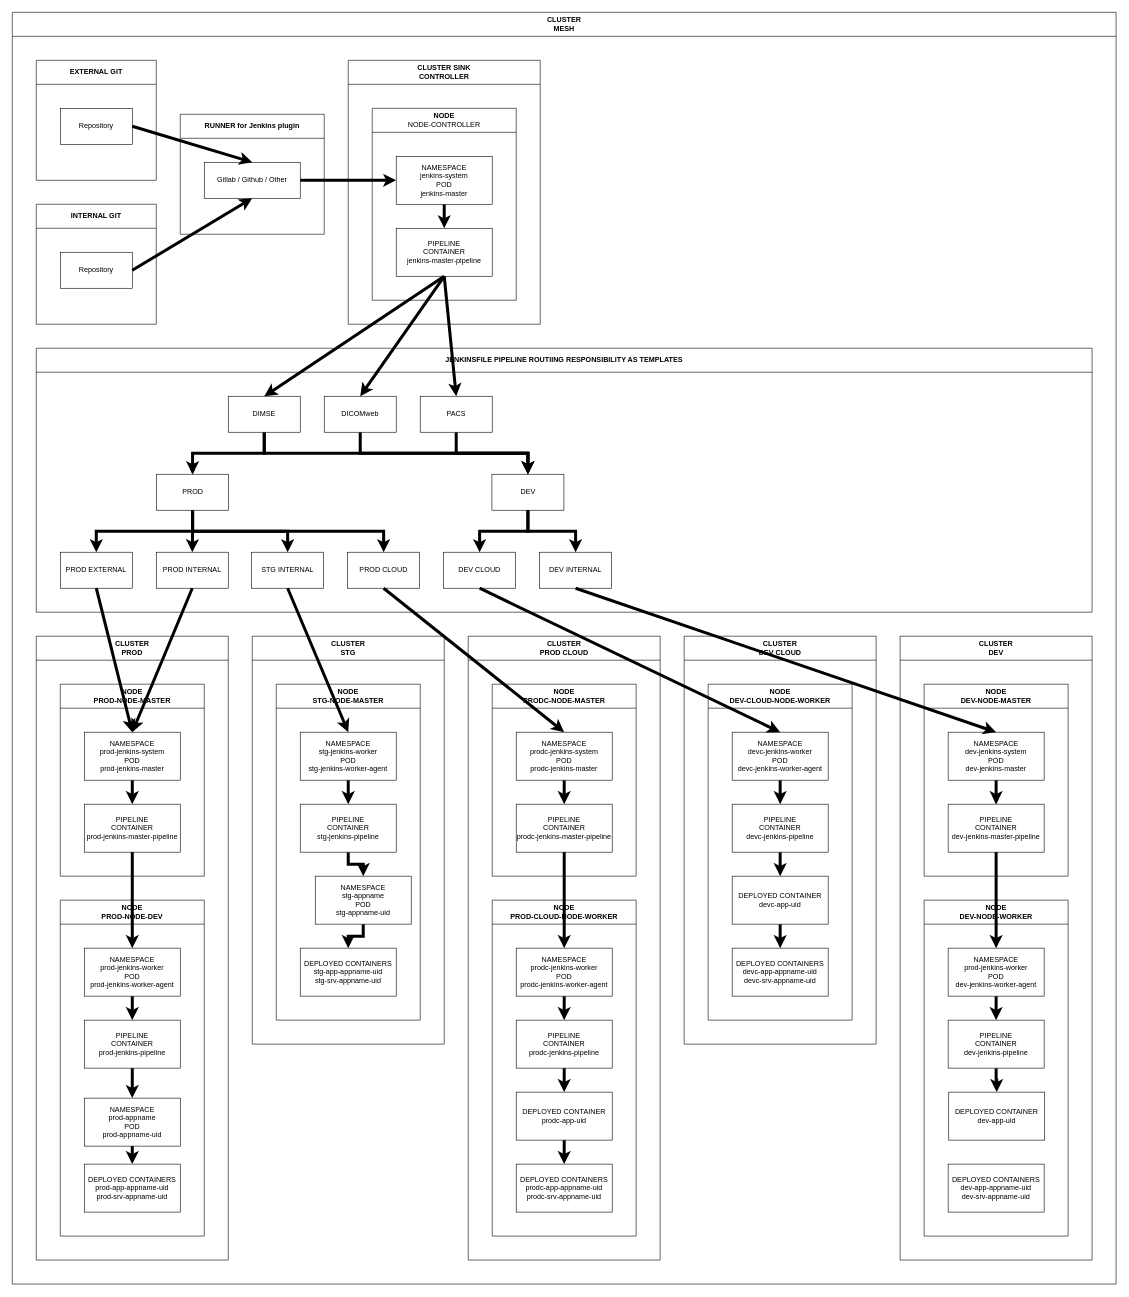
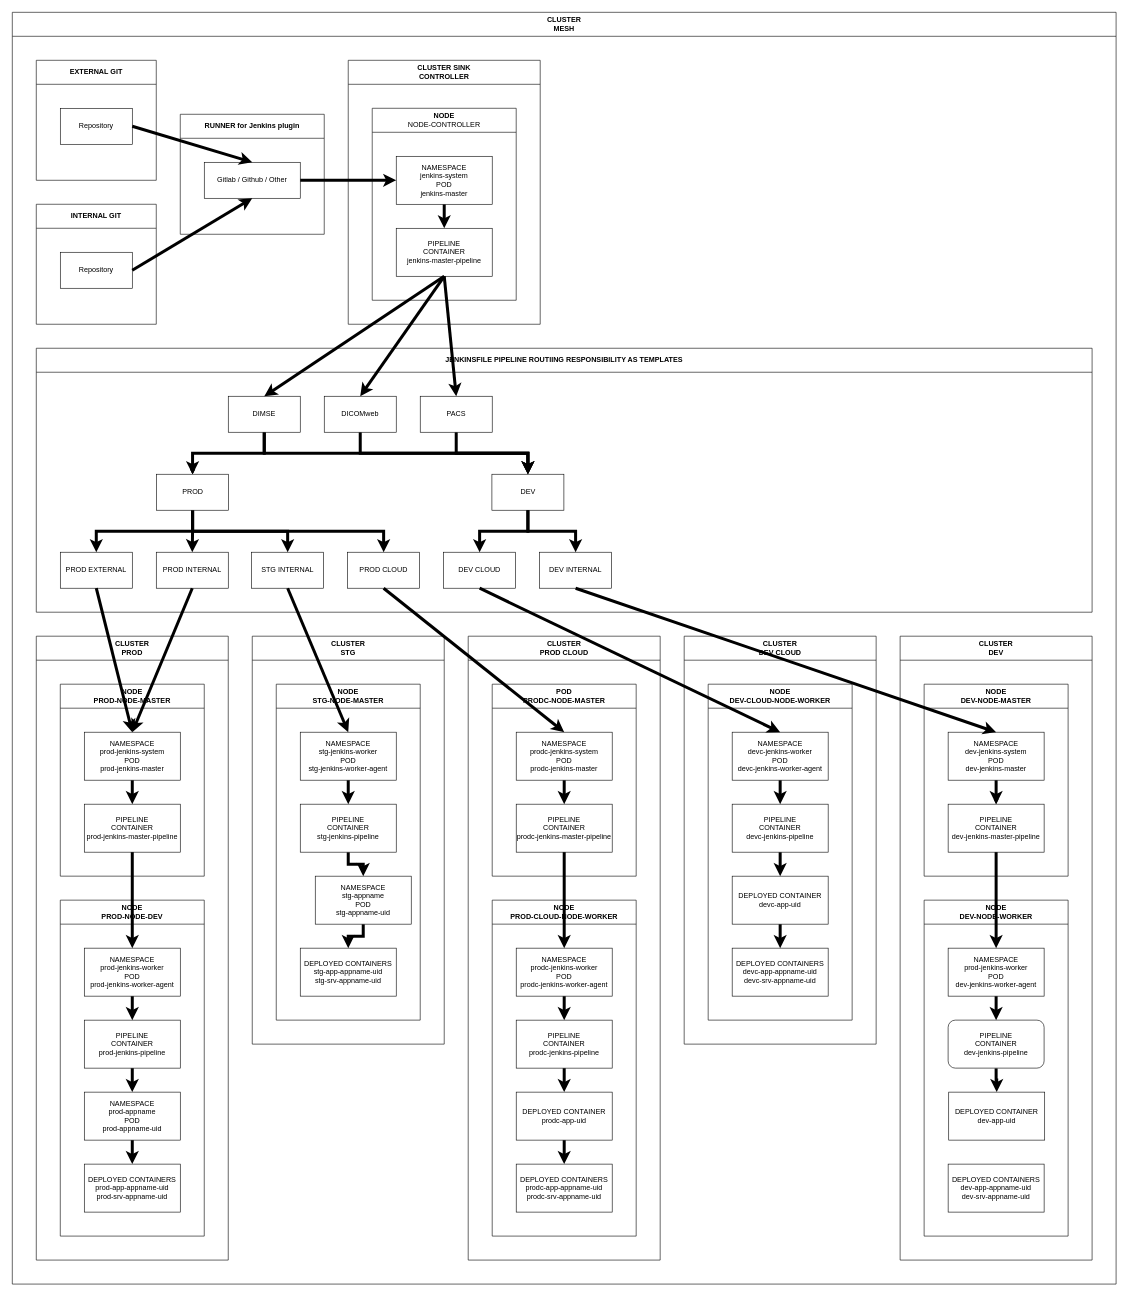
node "NODE PRODC-NODE-MASTER": label "NODE PRODC-NODE-MASTER" -> "POD PRODC-NODE-MASTER"
node "PIPELINE CONTAINER dev-jenkins-pipeline": shape rectangle -> rounded rectangle
node "NAMESPACE prod-appname POD prod-appname-uid": moved (132, 1122) -> (132, 1116)
